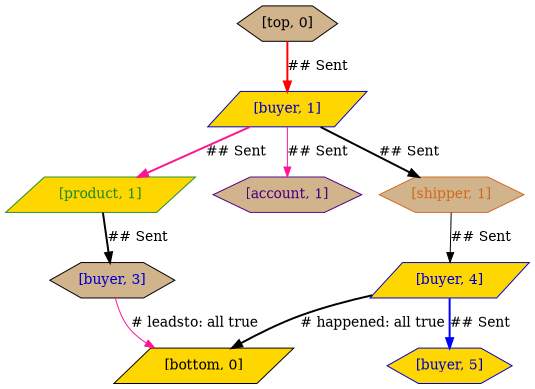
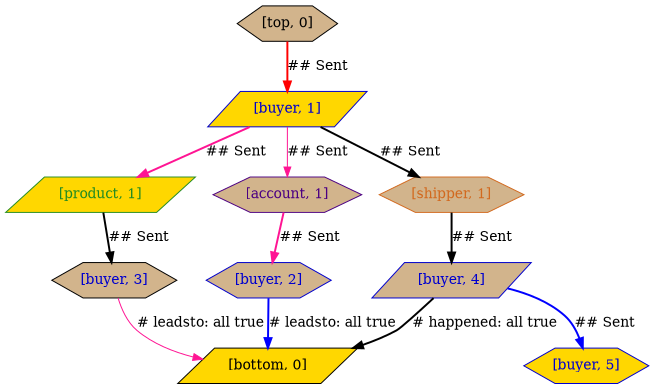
edge "[shipper, 1]" -> "[buyer, 4]": style solid -> bold
node "[buyer, 2]": added
node "[buyer, 4]": fillcolor gold -> tan
